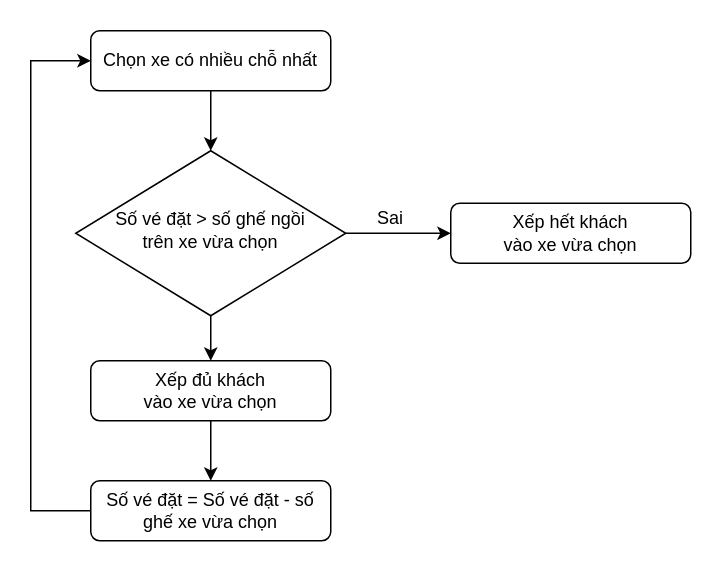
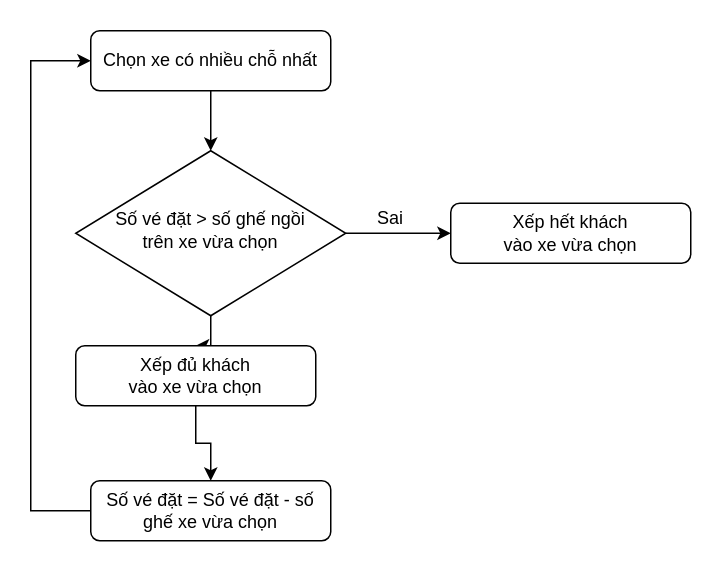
node "Xếp đủ khách vào xe vừa chọn": moved (211, 391) -> (196, 376)
